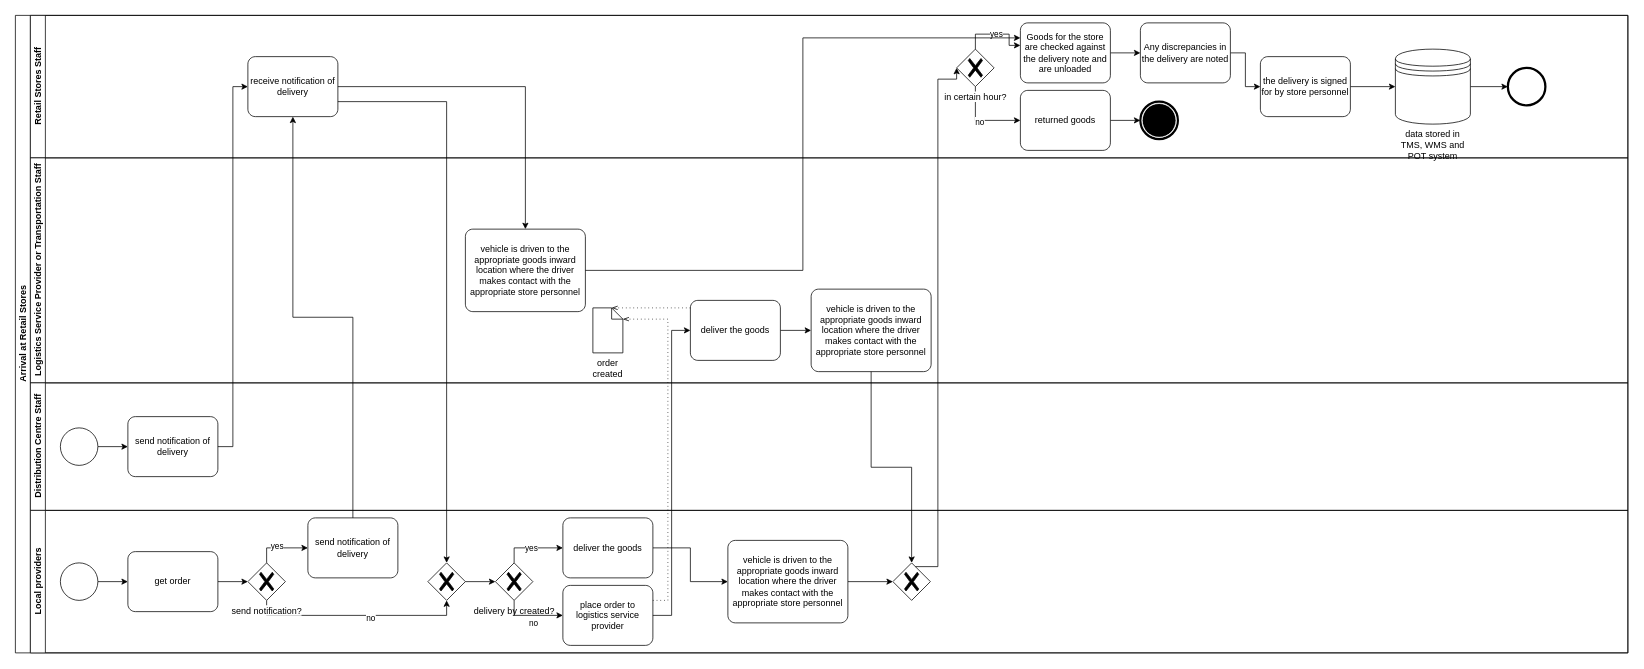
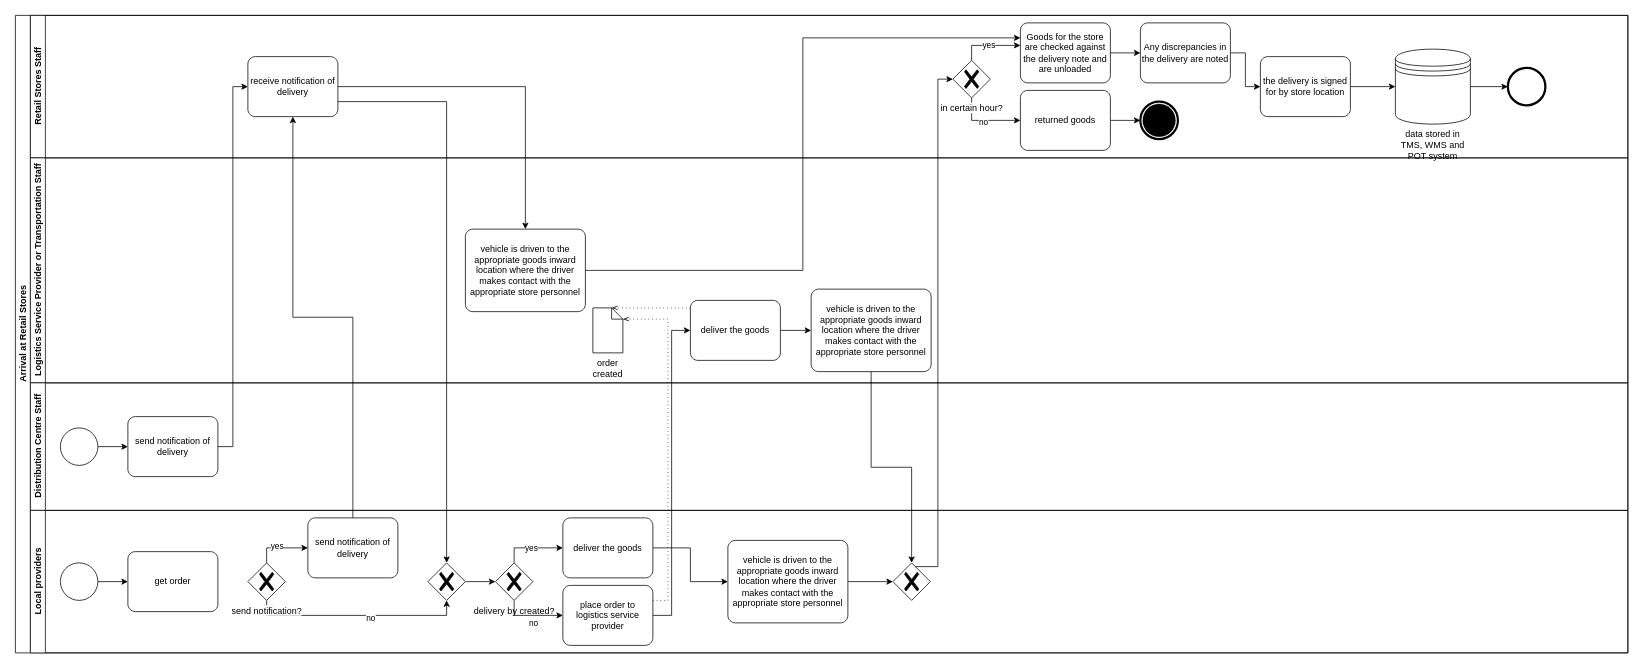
node "in certain hour?": moved (975, 68) -> (972, 79)
node "the delivery is signed for by store personnel": label "the delivery is signed for by store personnel" -> "the delivery is signed for by store location"
edge "get order" -> "send notification?": removed
